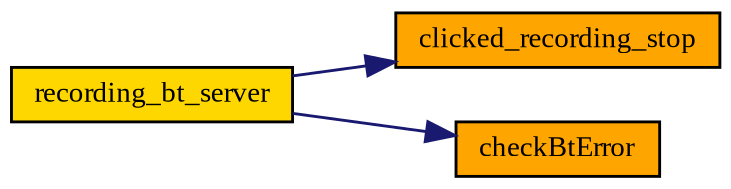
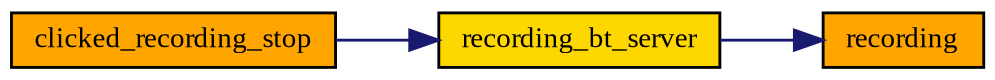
edge "recording_bt_server" -> "clicked_recording_stop": reversed
node "checkBtError": label "checkBtError" -> "recording"
